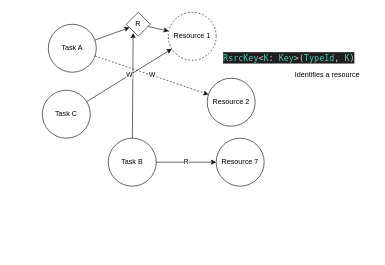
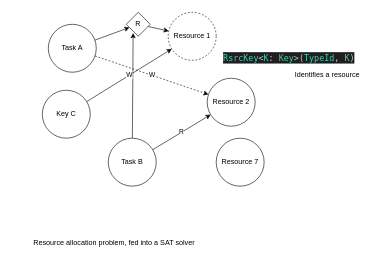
node "Task C": label "Task C" -> "Key C"
edge "Task B" -> "Resource 7": now "Task B" -> "Resource 2"
node "Resource allocation problem, fed into a SAT solver": added
